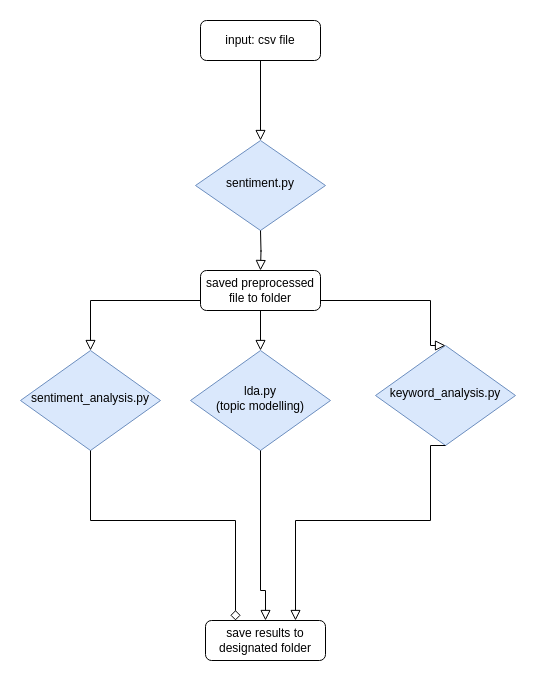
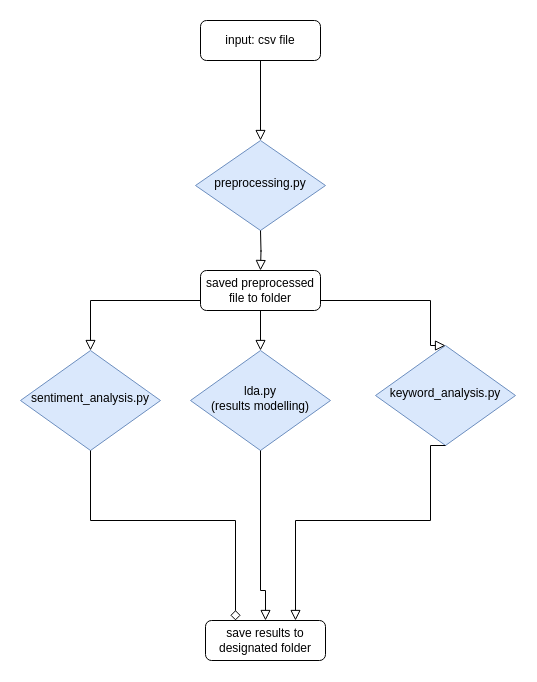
node "sentiment.py": label "sentiment.py" -> "preprocessing.py"
node "lda.py (topic modelling)": label "lda.py (topic modelling)" -> "lda.py (results modelling)"
